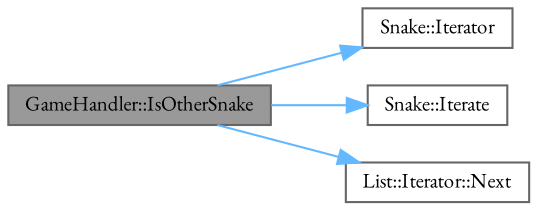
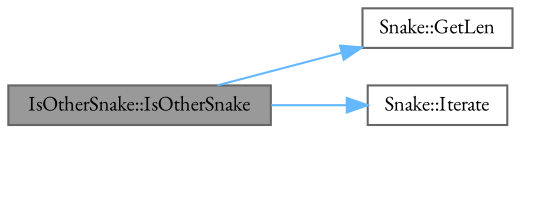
node "Snake::Iterator": label "Snake::Iterator" -> "Snake::GetLen"
node "GameHandler::IsOtherSnake": label "GameHandler::IsOtherSnake" -> "IsOtherSnake::IsOtherSnake"
node "List::Iterator::Next": removed
